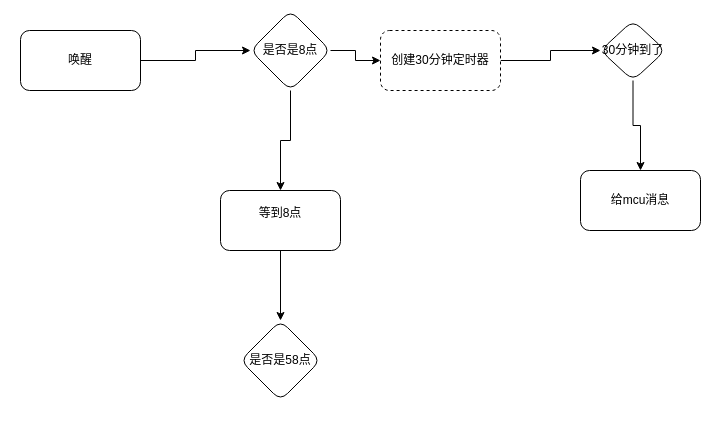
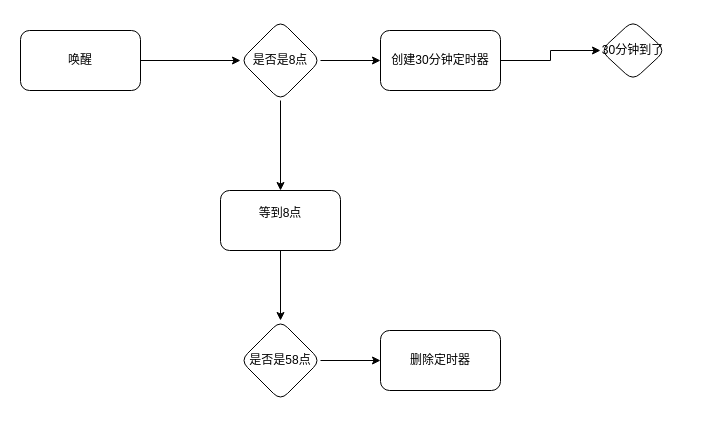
node "是否是8点": moved (291, 51) -> (281, 61)
node "创建30分钟定时器": style dashed -> solid
edge "30分钟到了" -> "给mcu消息": removed
node "给mcu消息": removed
edge "是否是58点" -> "删除定时器": added
node "删除定时器": added
